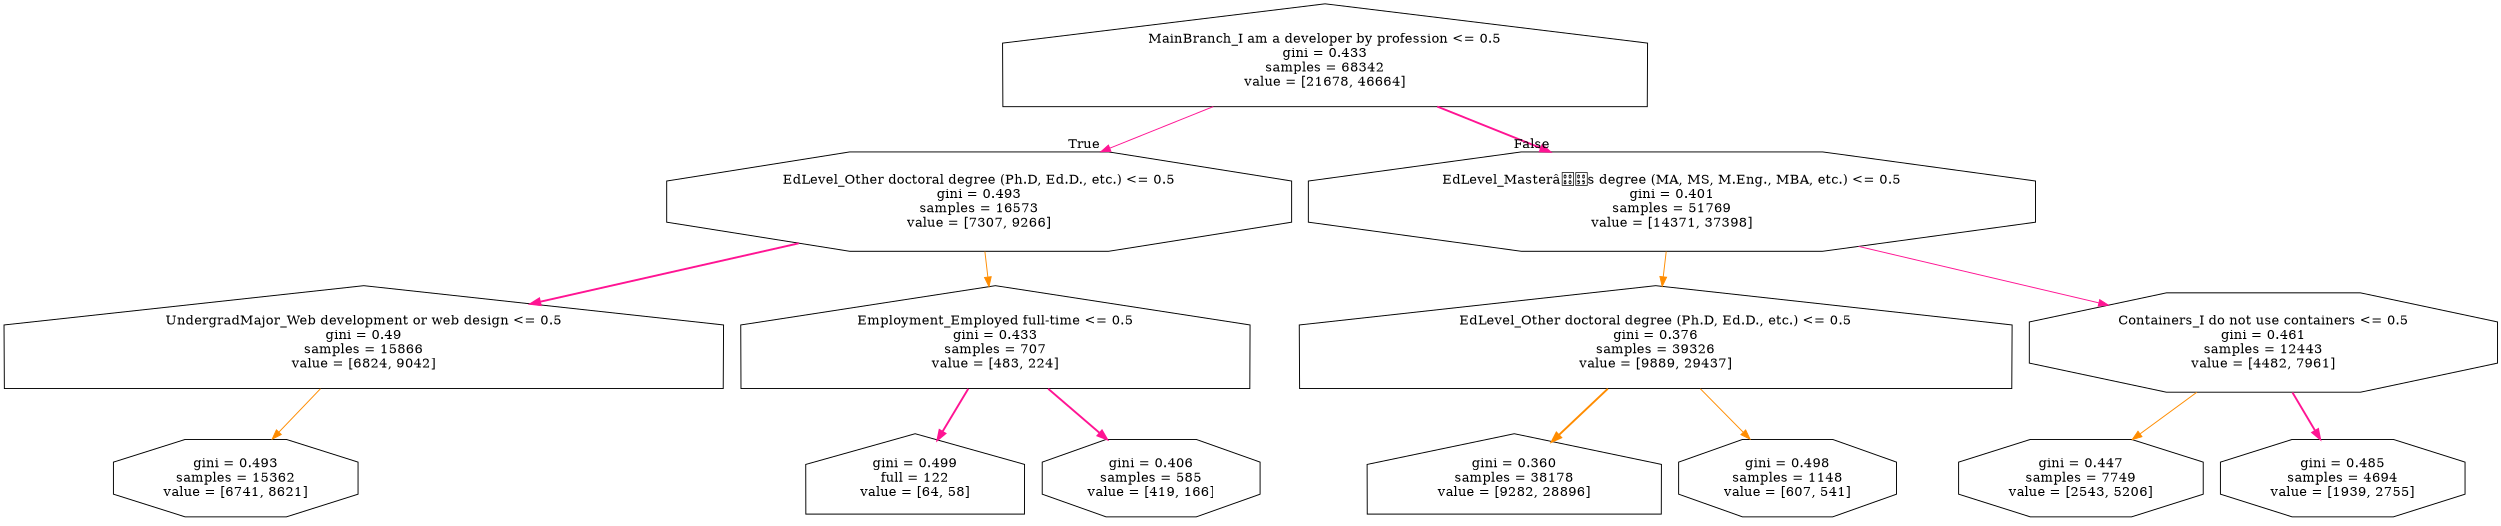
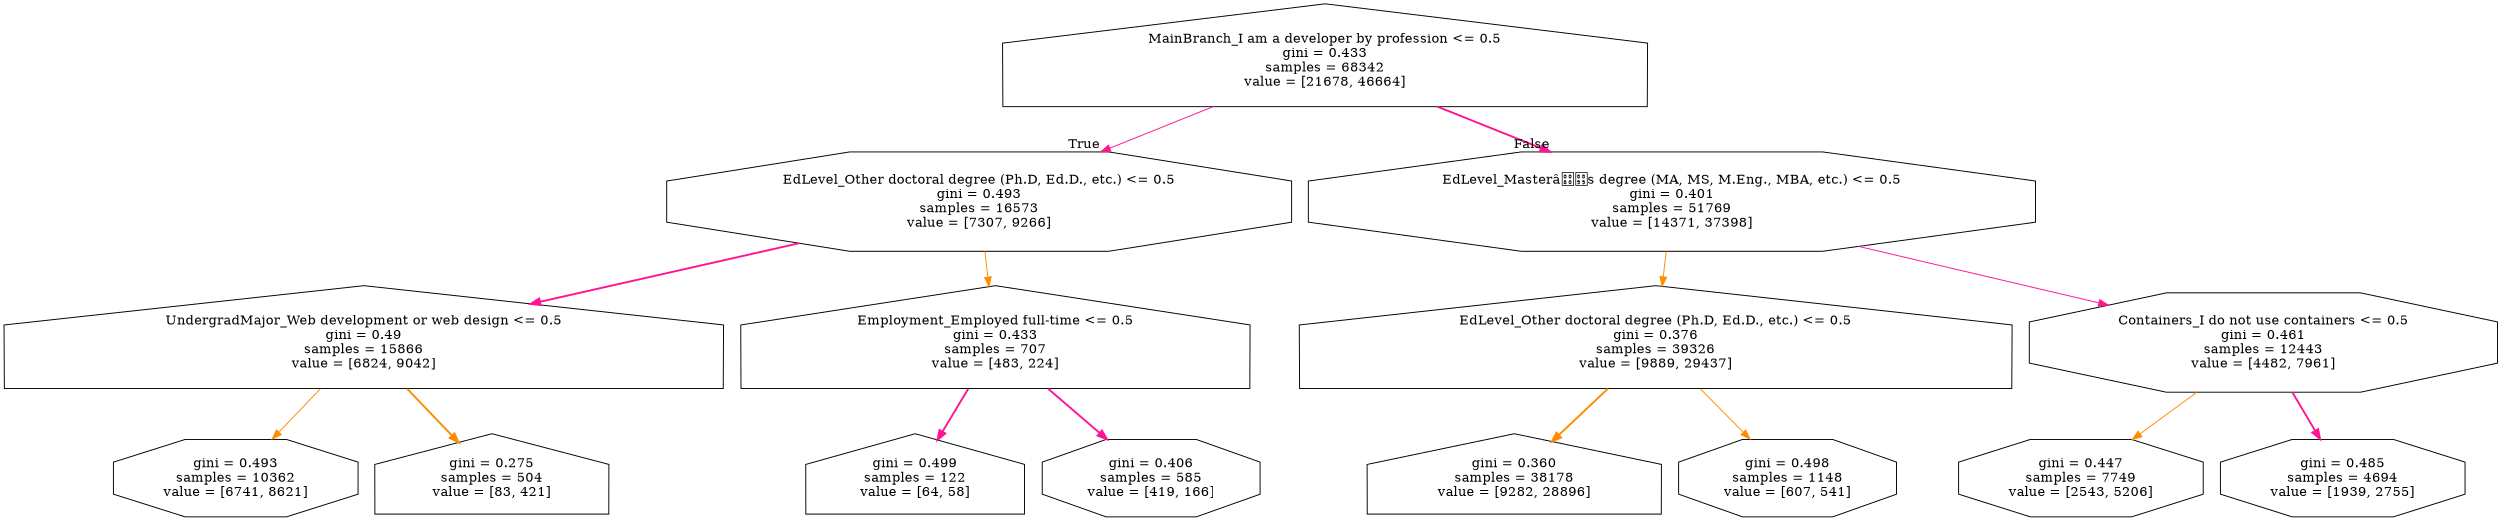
node "gini = 0.493 samples = 15362 value = [6741, 8621]": label "gini = 0.493 samples = 15362 value = [6741, 8621]" -> "gini = 0.493 samples = 10362 value = [6741, 8621]"
node "gini = 0.275 samples = 504 value = [83, 421]": added
node "gini = 0.499 full = 122 value = [64, 58]": label "gini = 0.499 full = 122 value = [64, 58]" -> "gini = 0.499 samples = 122 value = [64, 58]"
